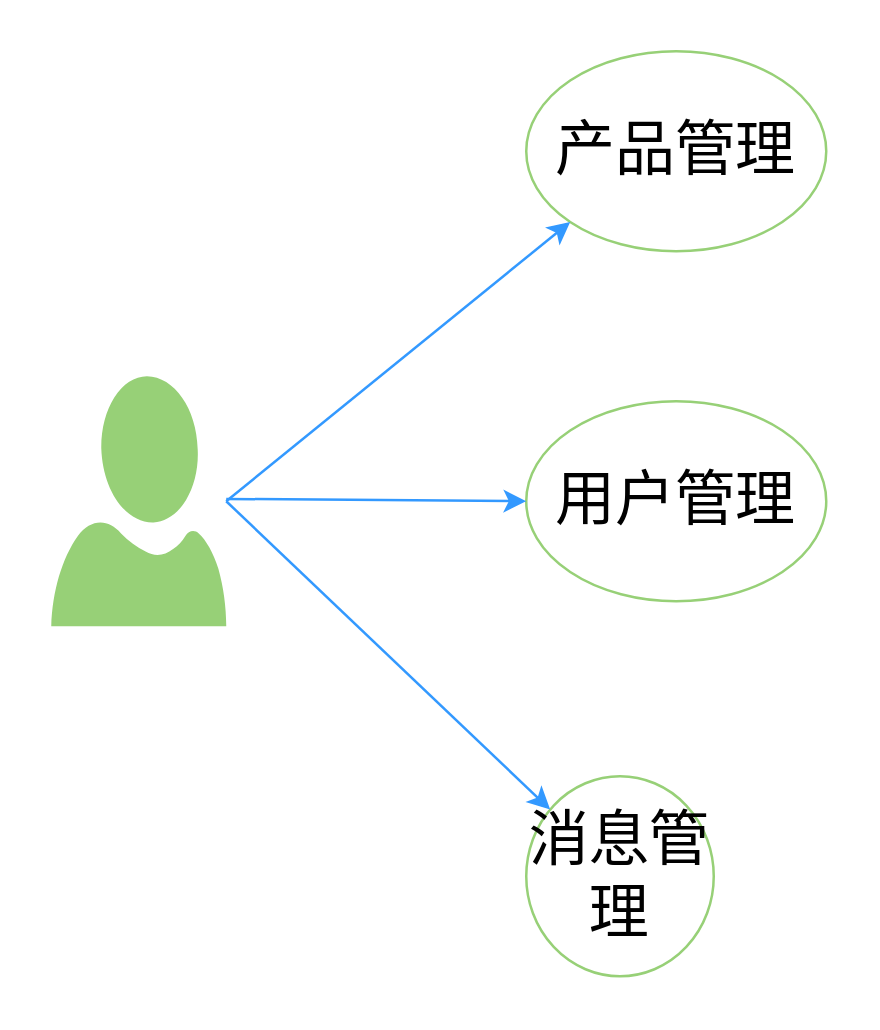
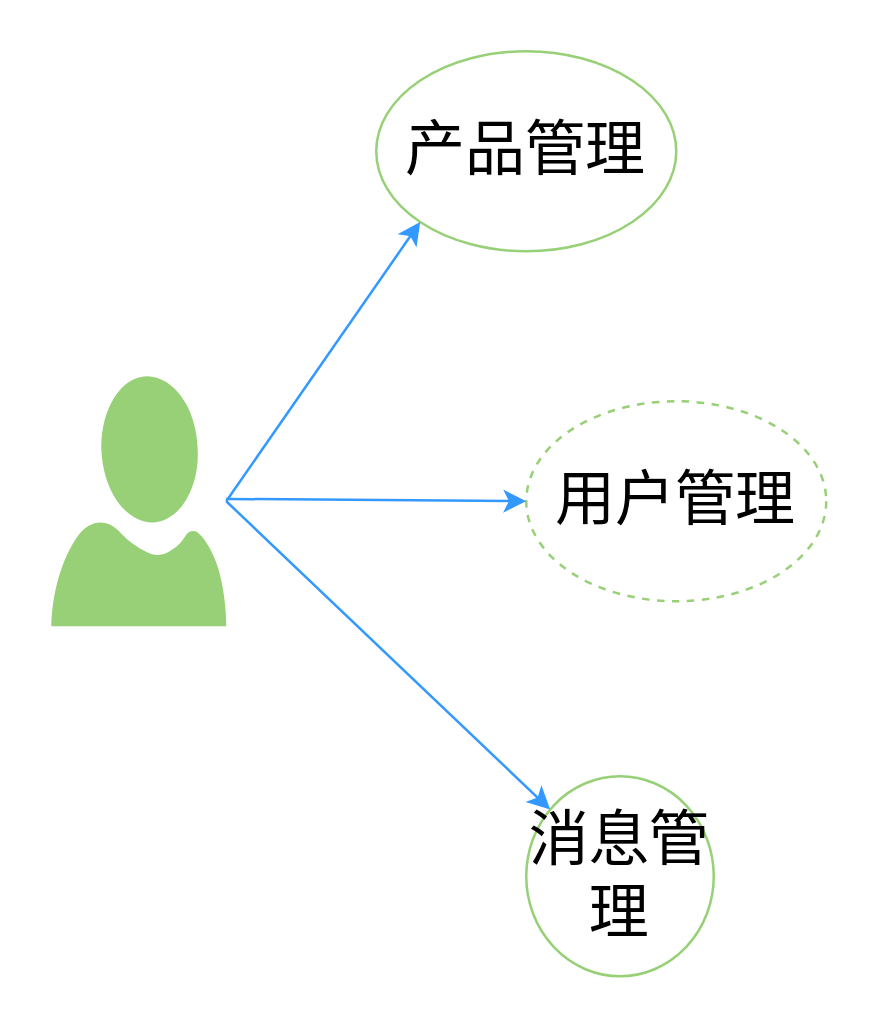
node "产品管理": moved (676, 151) -> (526, 151)
node "用户管理": style solid -> dashed
